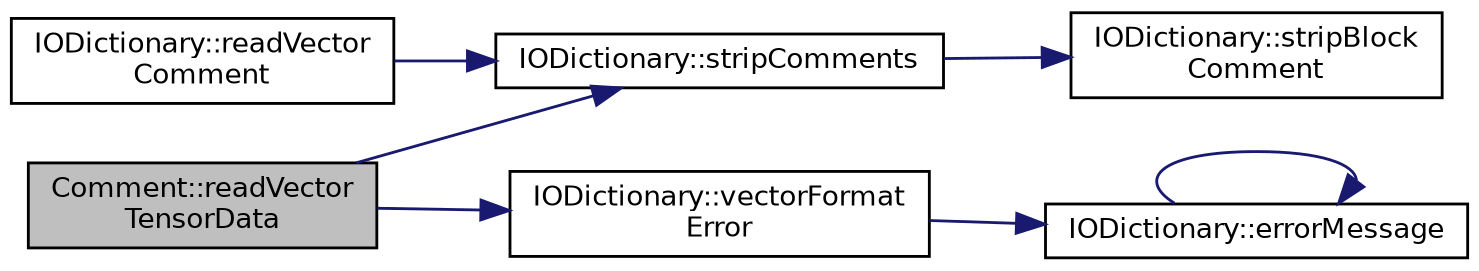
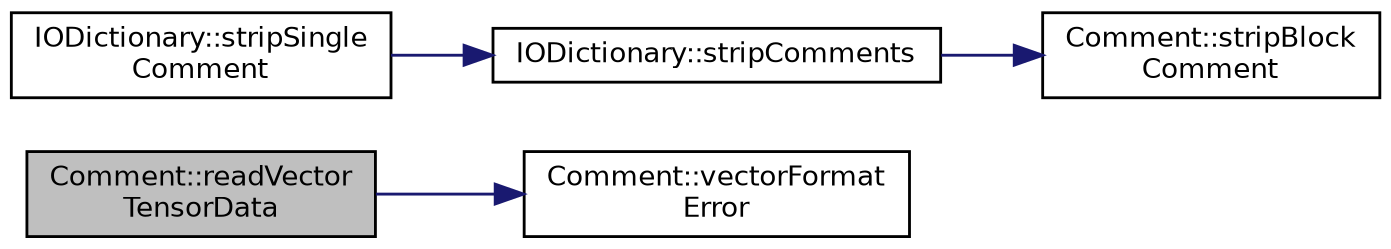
node "IODictionary::stripBlock Comment": label "IODictionary::stripBlock Comment" -> "Comment::stripBlock Comment"
node "IODictionary::readVector Comment": label "IODictionary::readVector Comment" -> "IODictionary::stripSingle Comment"
edge "Comment::readVector TensorData" -> "IODictionary::stripComments": removed
node "IODictionary::vectorFormat Error": label "IODictionary::vectorFormat Error" -> "Comment::vectorFormat Error"
node "IODictionary::errorMessage": removed
